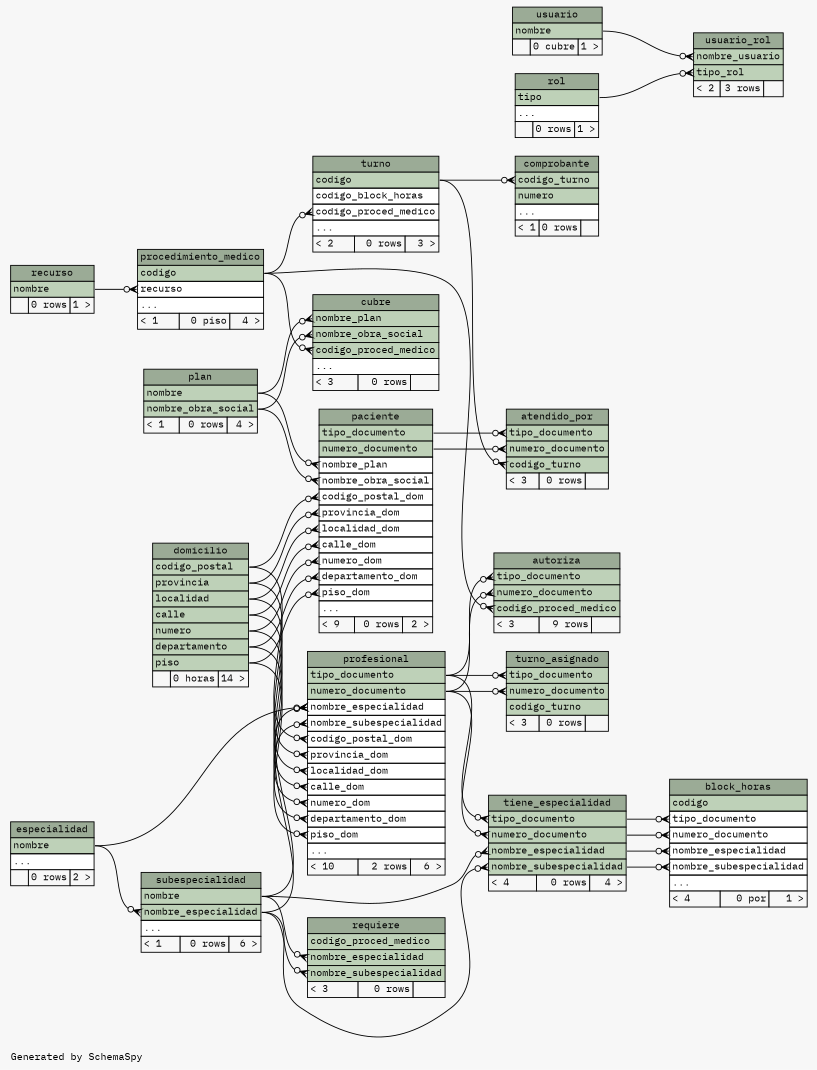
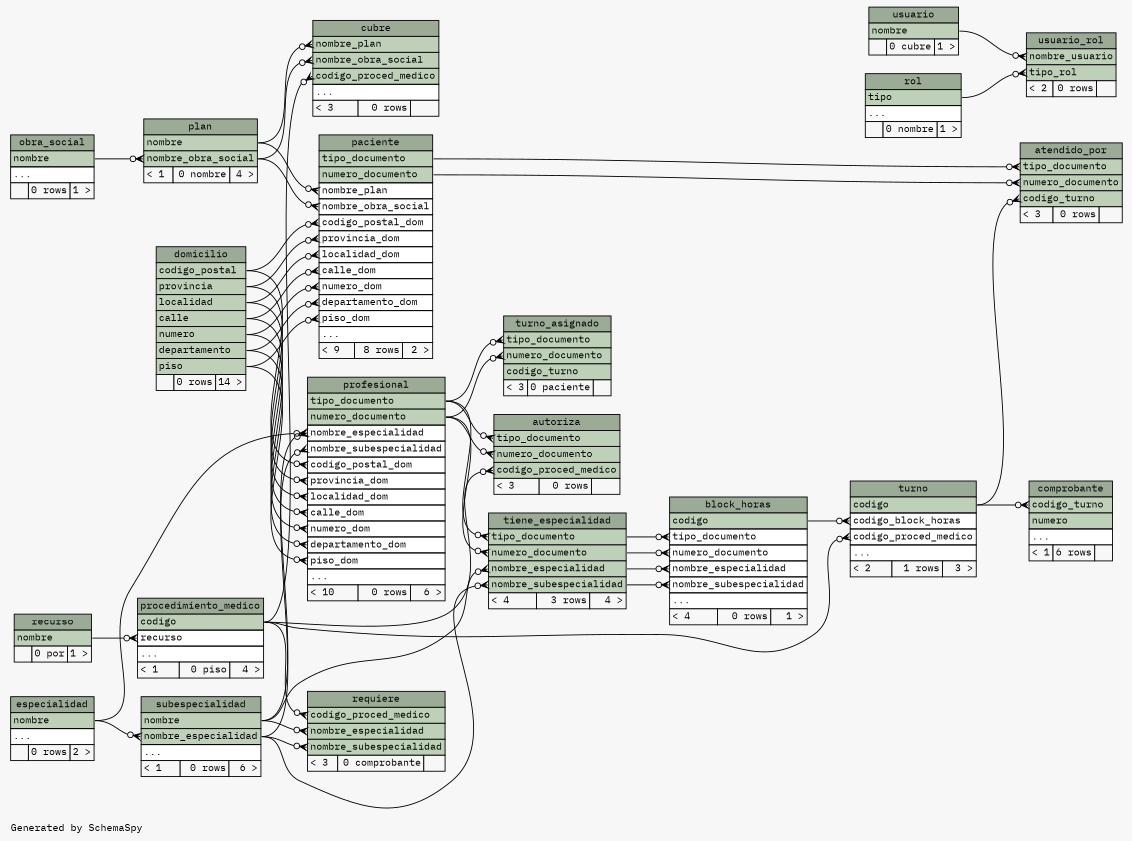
node "usuario_rol": text "3 rows" -> "0 rows"
node "rol": text "0 rows" -> "0 nombre"
node "obra_social": added
node "comprobante": text "0 rows" -> "6 rows"
node "turno": text "0 rows" -> "1 rows"
node "recurso": text "0 rows" -> "0 por"
node "plan": text "0 rows" -> "0 nombre"
edge "block_horas" -> "turno": added
node "paciente": text "0 rows" -> "8 rows"
node "autoriza": text "9 rows" -> "0 rows"
edge "procedimiento_medico" -> "requiere": added
node "domicilio": text "0 horas" -> "0 rows"
node "turno_asignado": text "0 rows" -> "0 paciente"
node "profesional": text "2 rows" -> "0 rows"
node "tiene_especialidad": text "0 rows" -> "3 rows"
node "block_horas": text "0 por" -> "0 rows"
node "requiere": text "0 rows" -> "0 comprobante"
